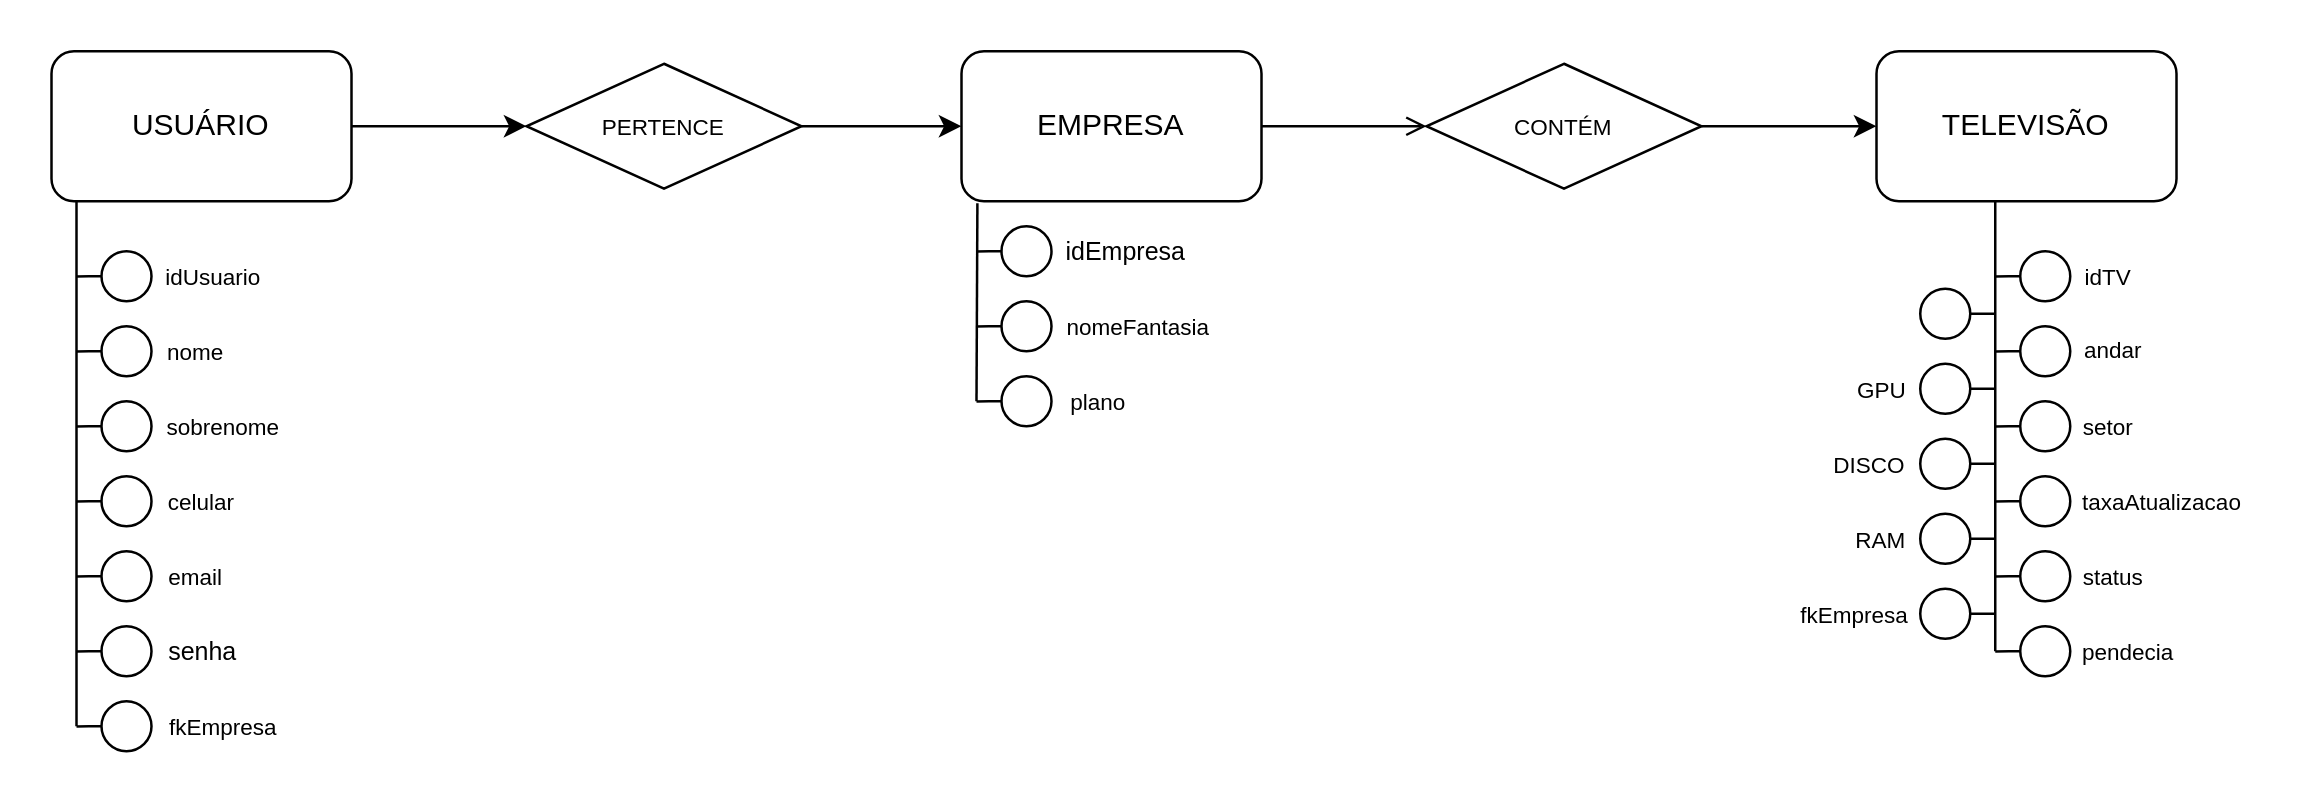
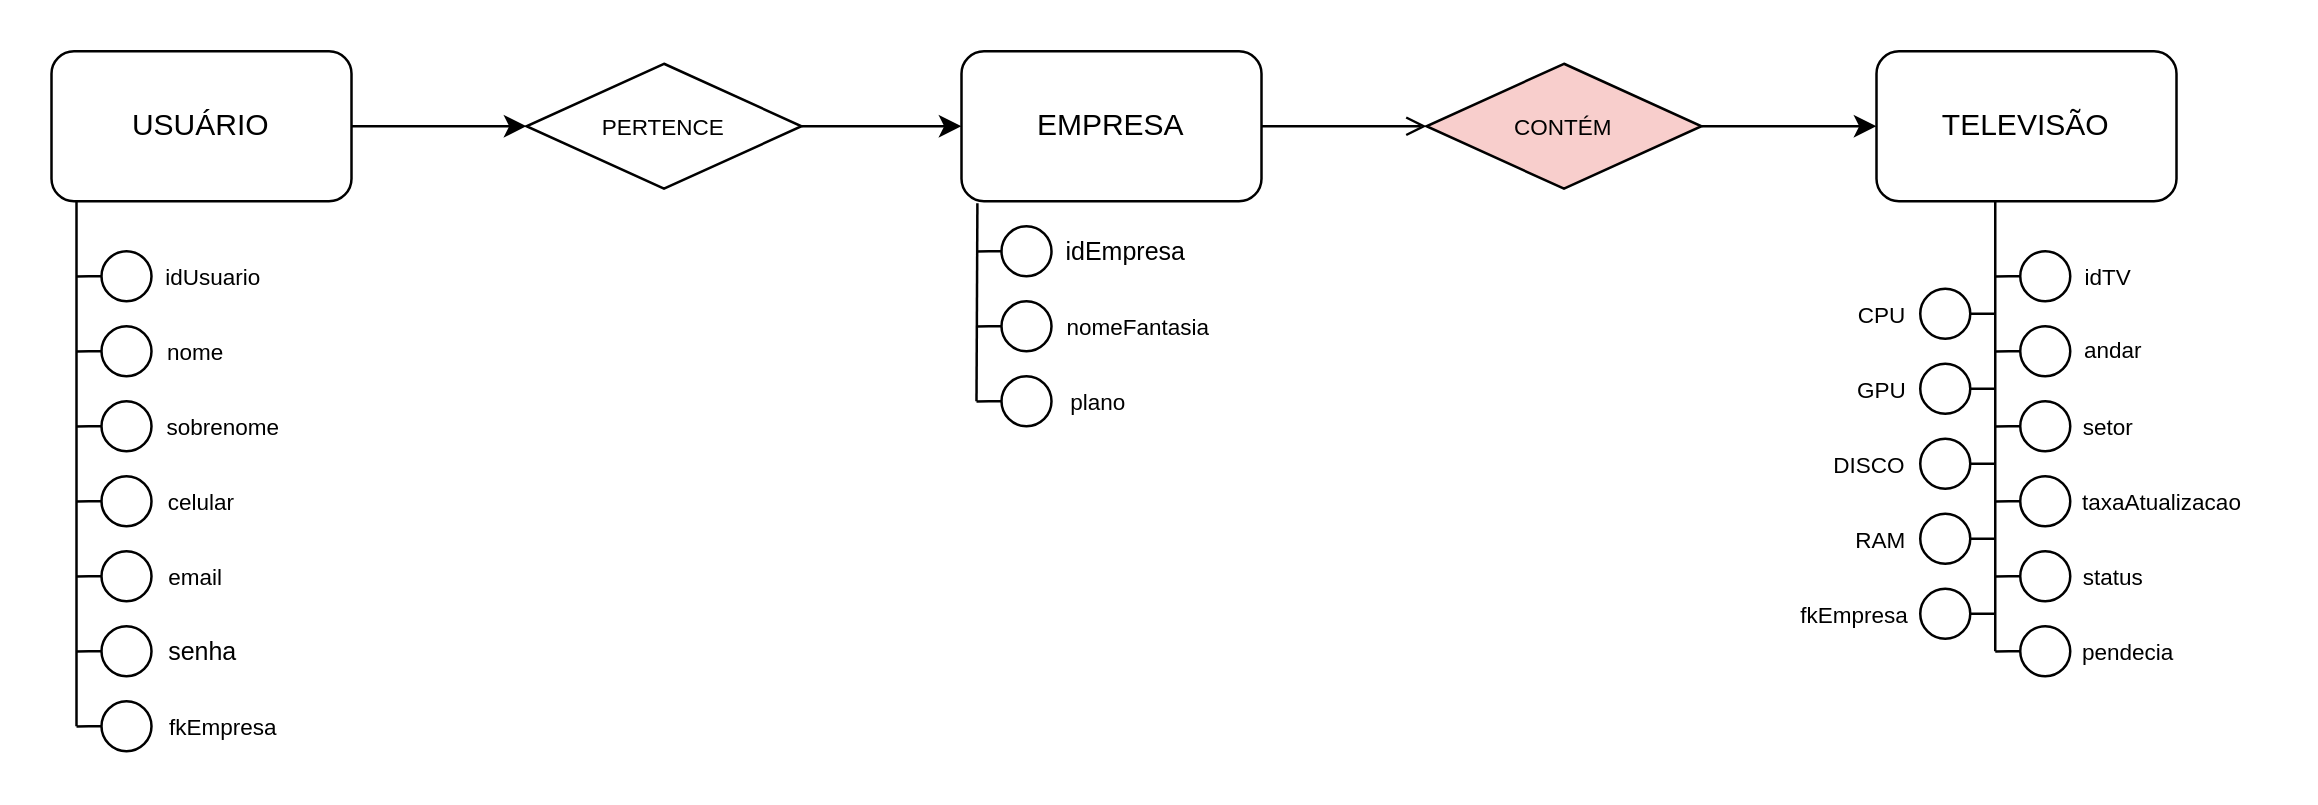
node "CONTÉM": fillcolor #ffffff -> #f8cecc
node "CPU": added
